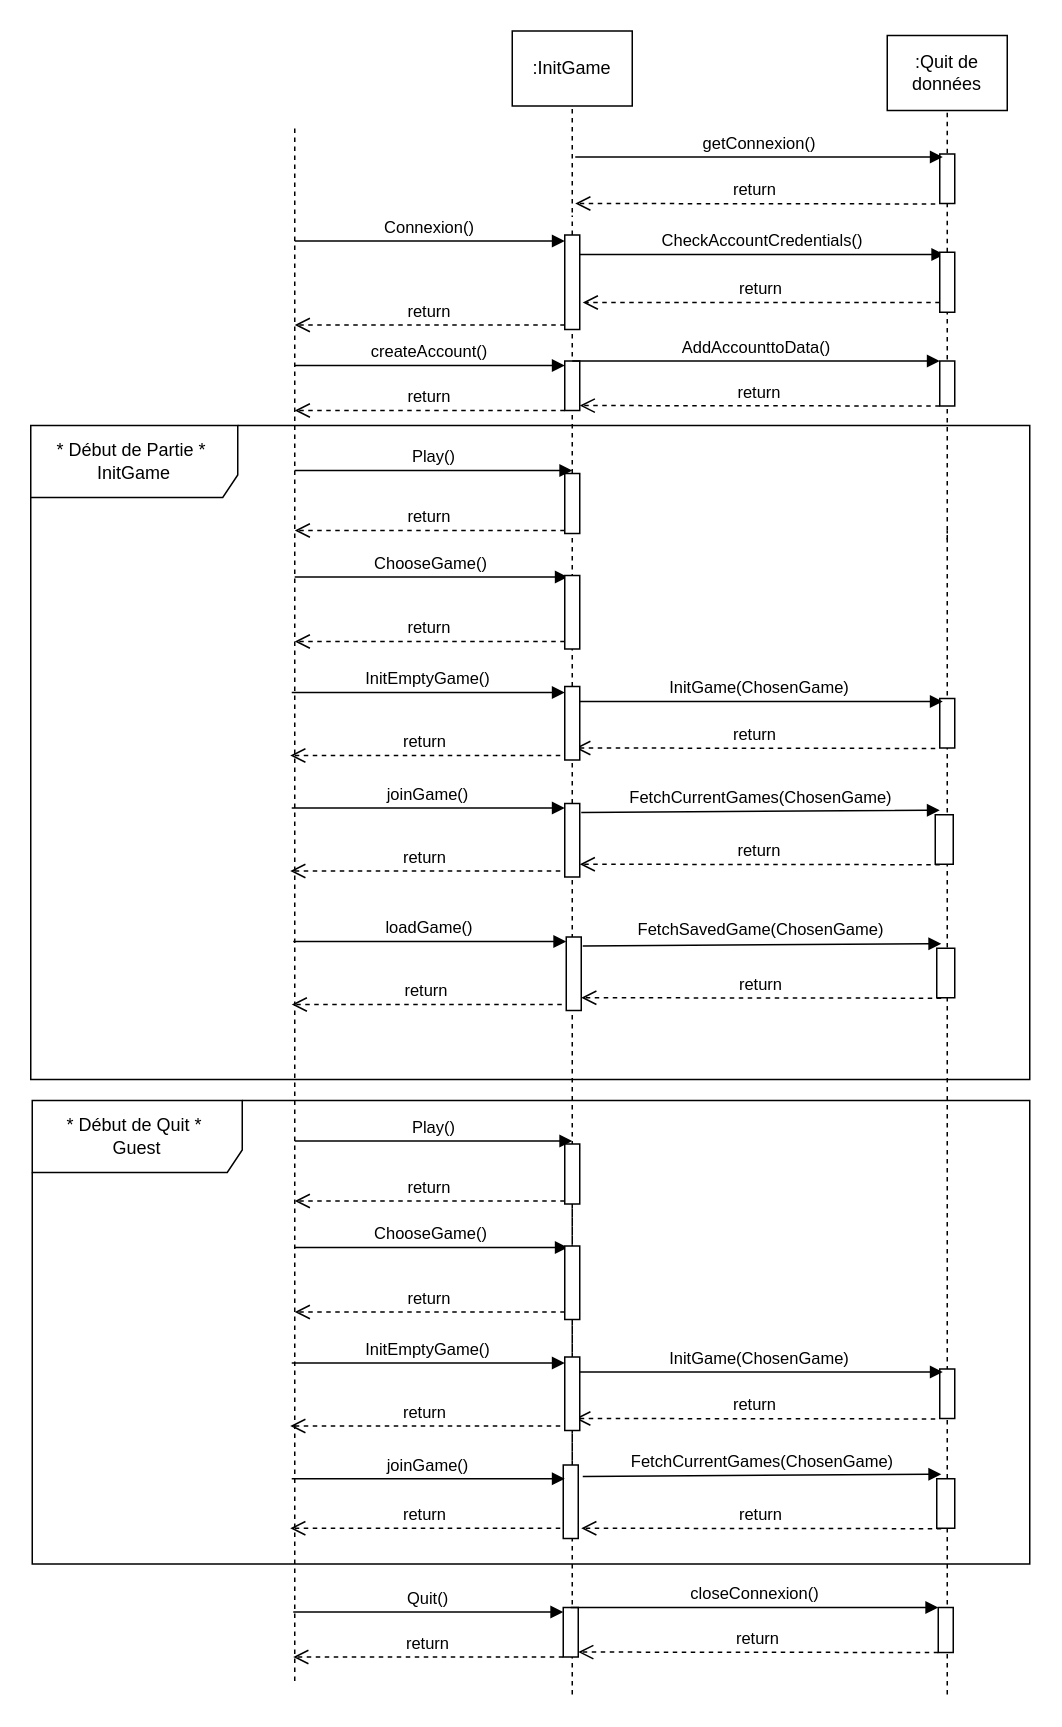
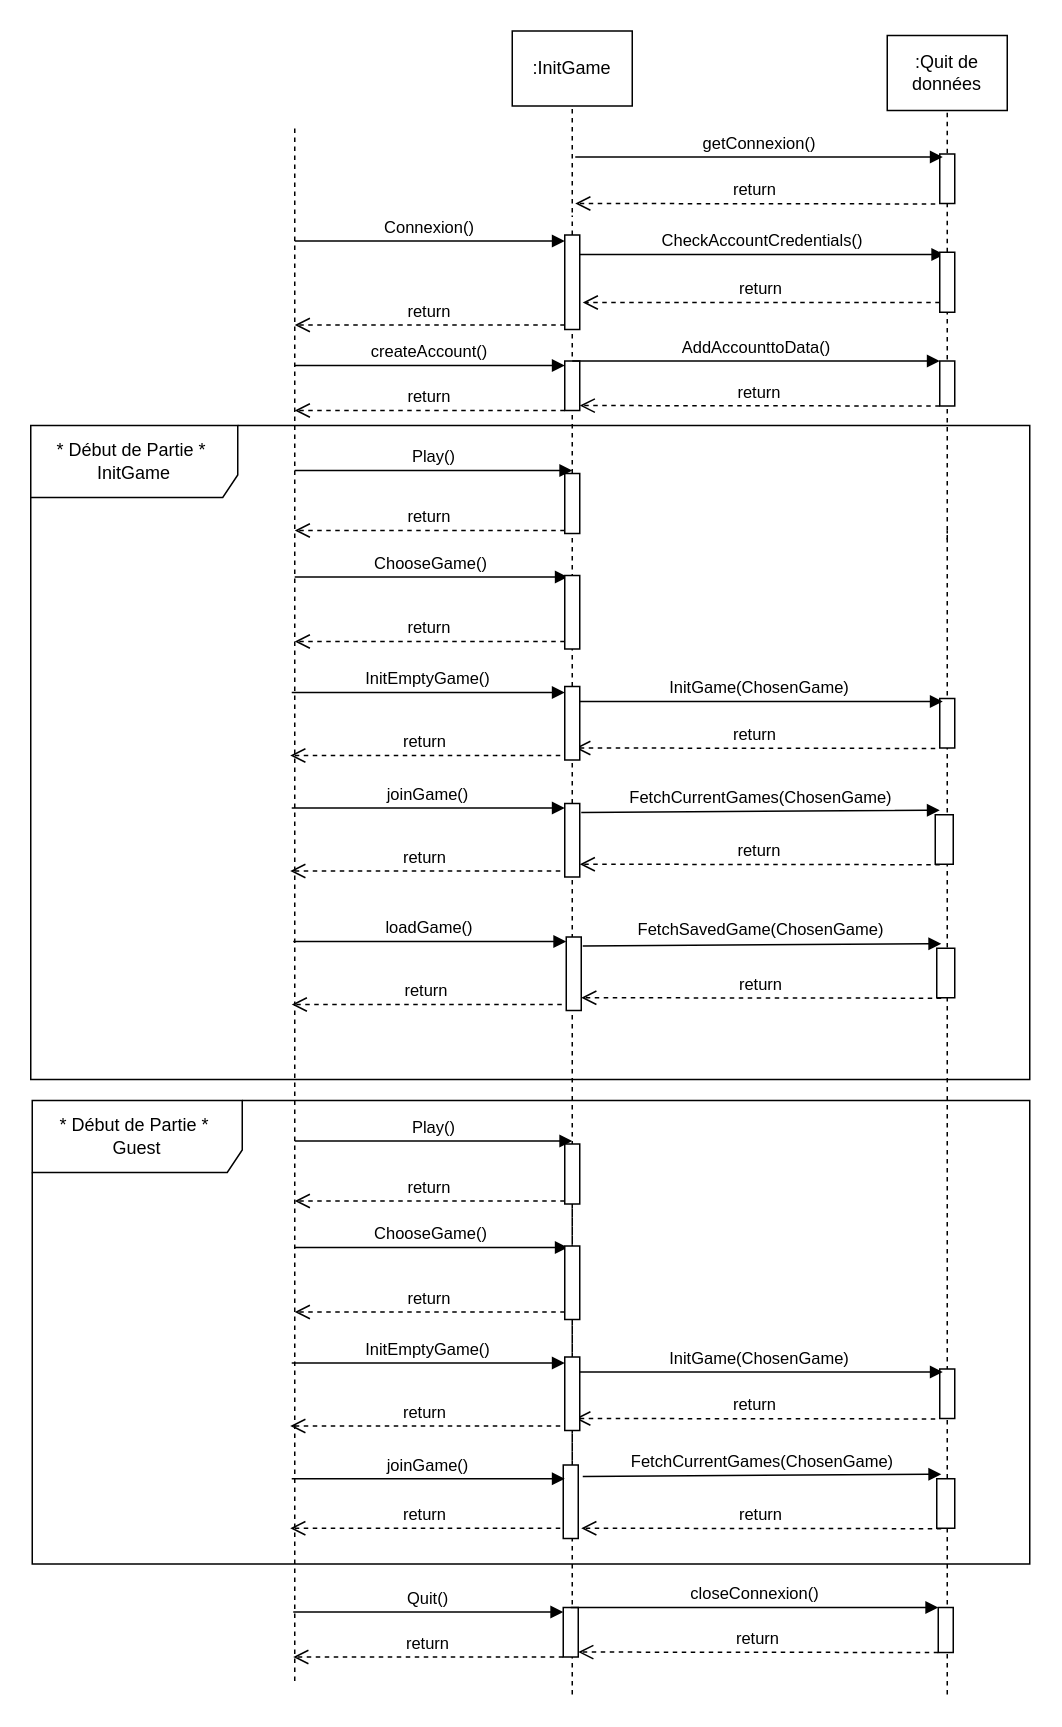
node "* Début de Quit * Guest": label "* Début de Quit * Guest" -> "* Début de Partie * Guest"
